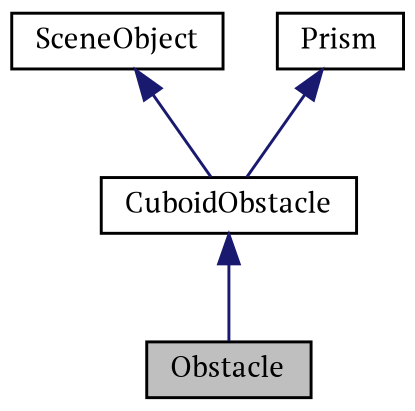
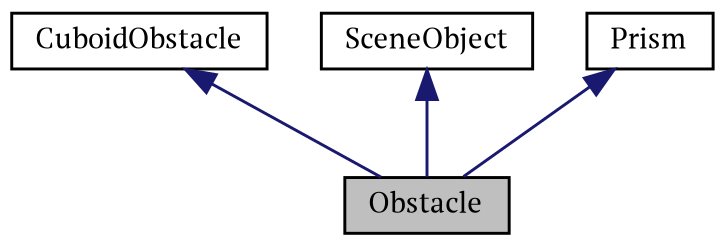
edge "CuboidObstacle" -> "SceneObject": now "Obstacle" -> "SceneObject"
edge "CuboidObstacle" -> "Prism": now "Obstacle" -> "Prism"
